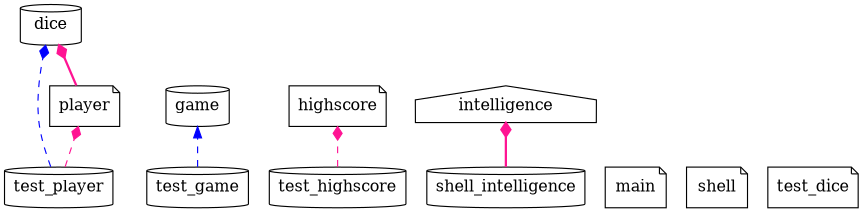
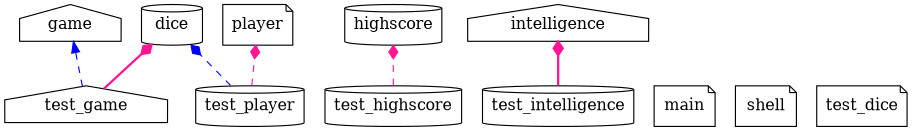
edge "player" -> "dice": now "test_game" -> "dice"
node "game": shape cylinder -> house
node "highscore": shape note -> cylinder
node "test_game": shape cylinder -> house
node "shell_intelligence": label "shell_intelligence" -> "test_intelligence"
